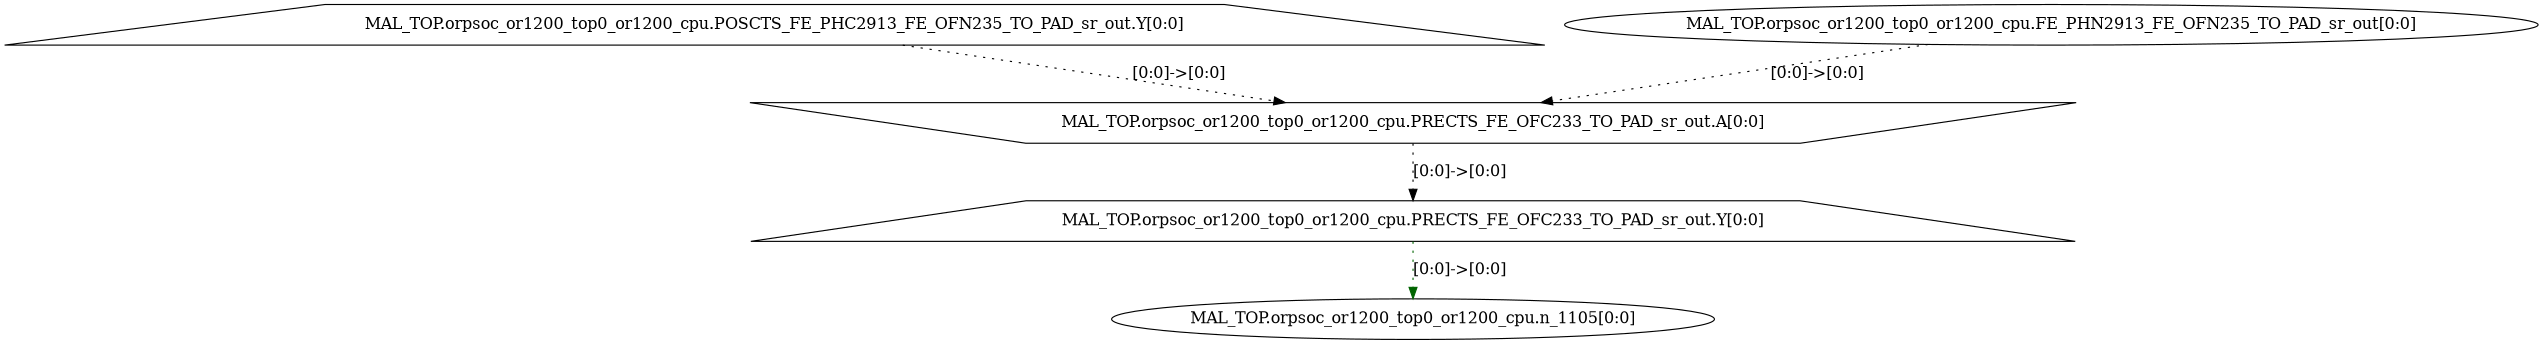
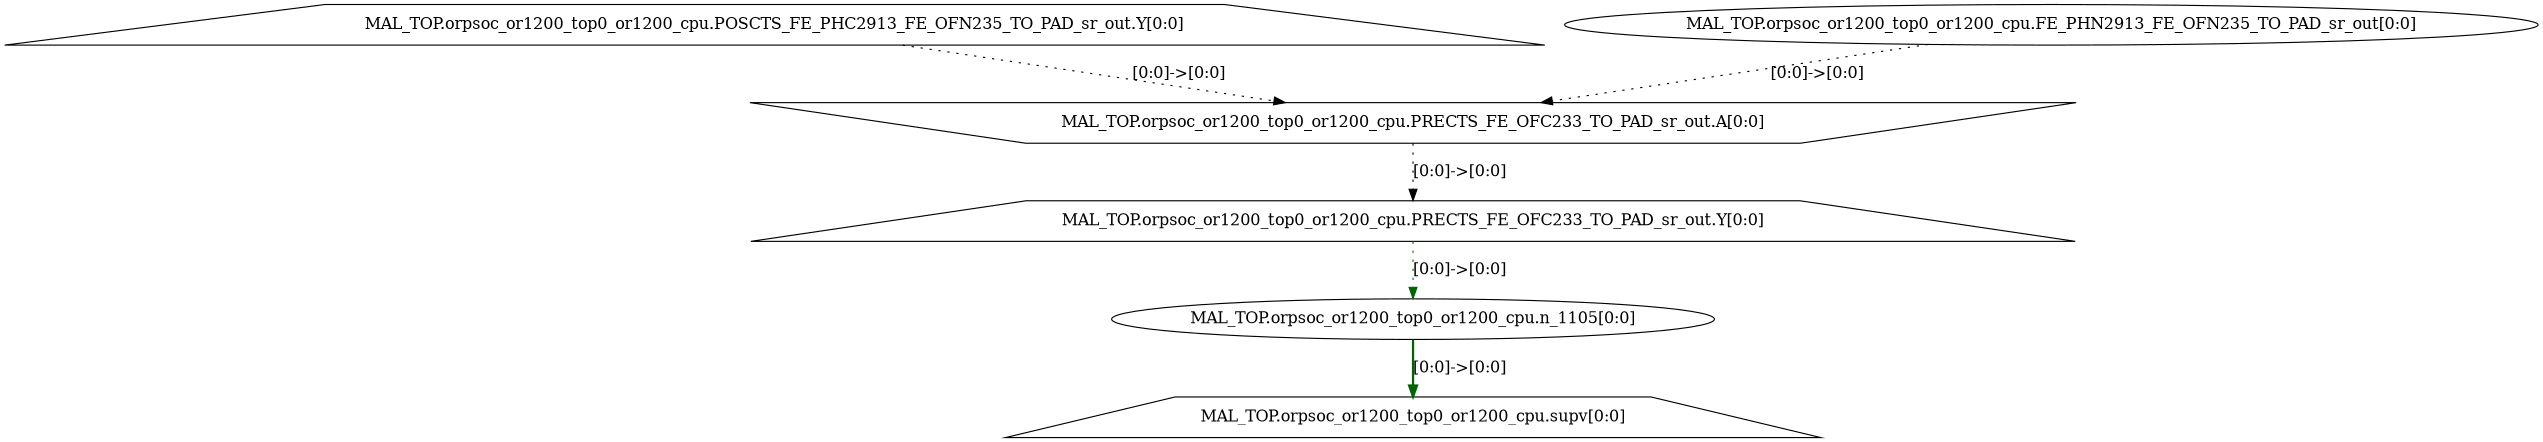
node "MAL_TOP.orpsoc_or1200_top0_or1200_cpu.supv[0:0]": added
